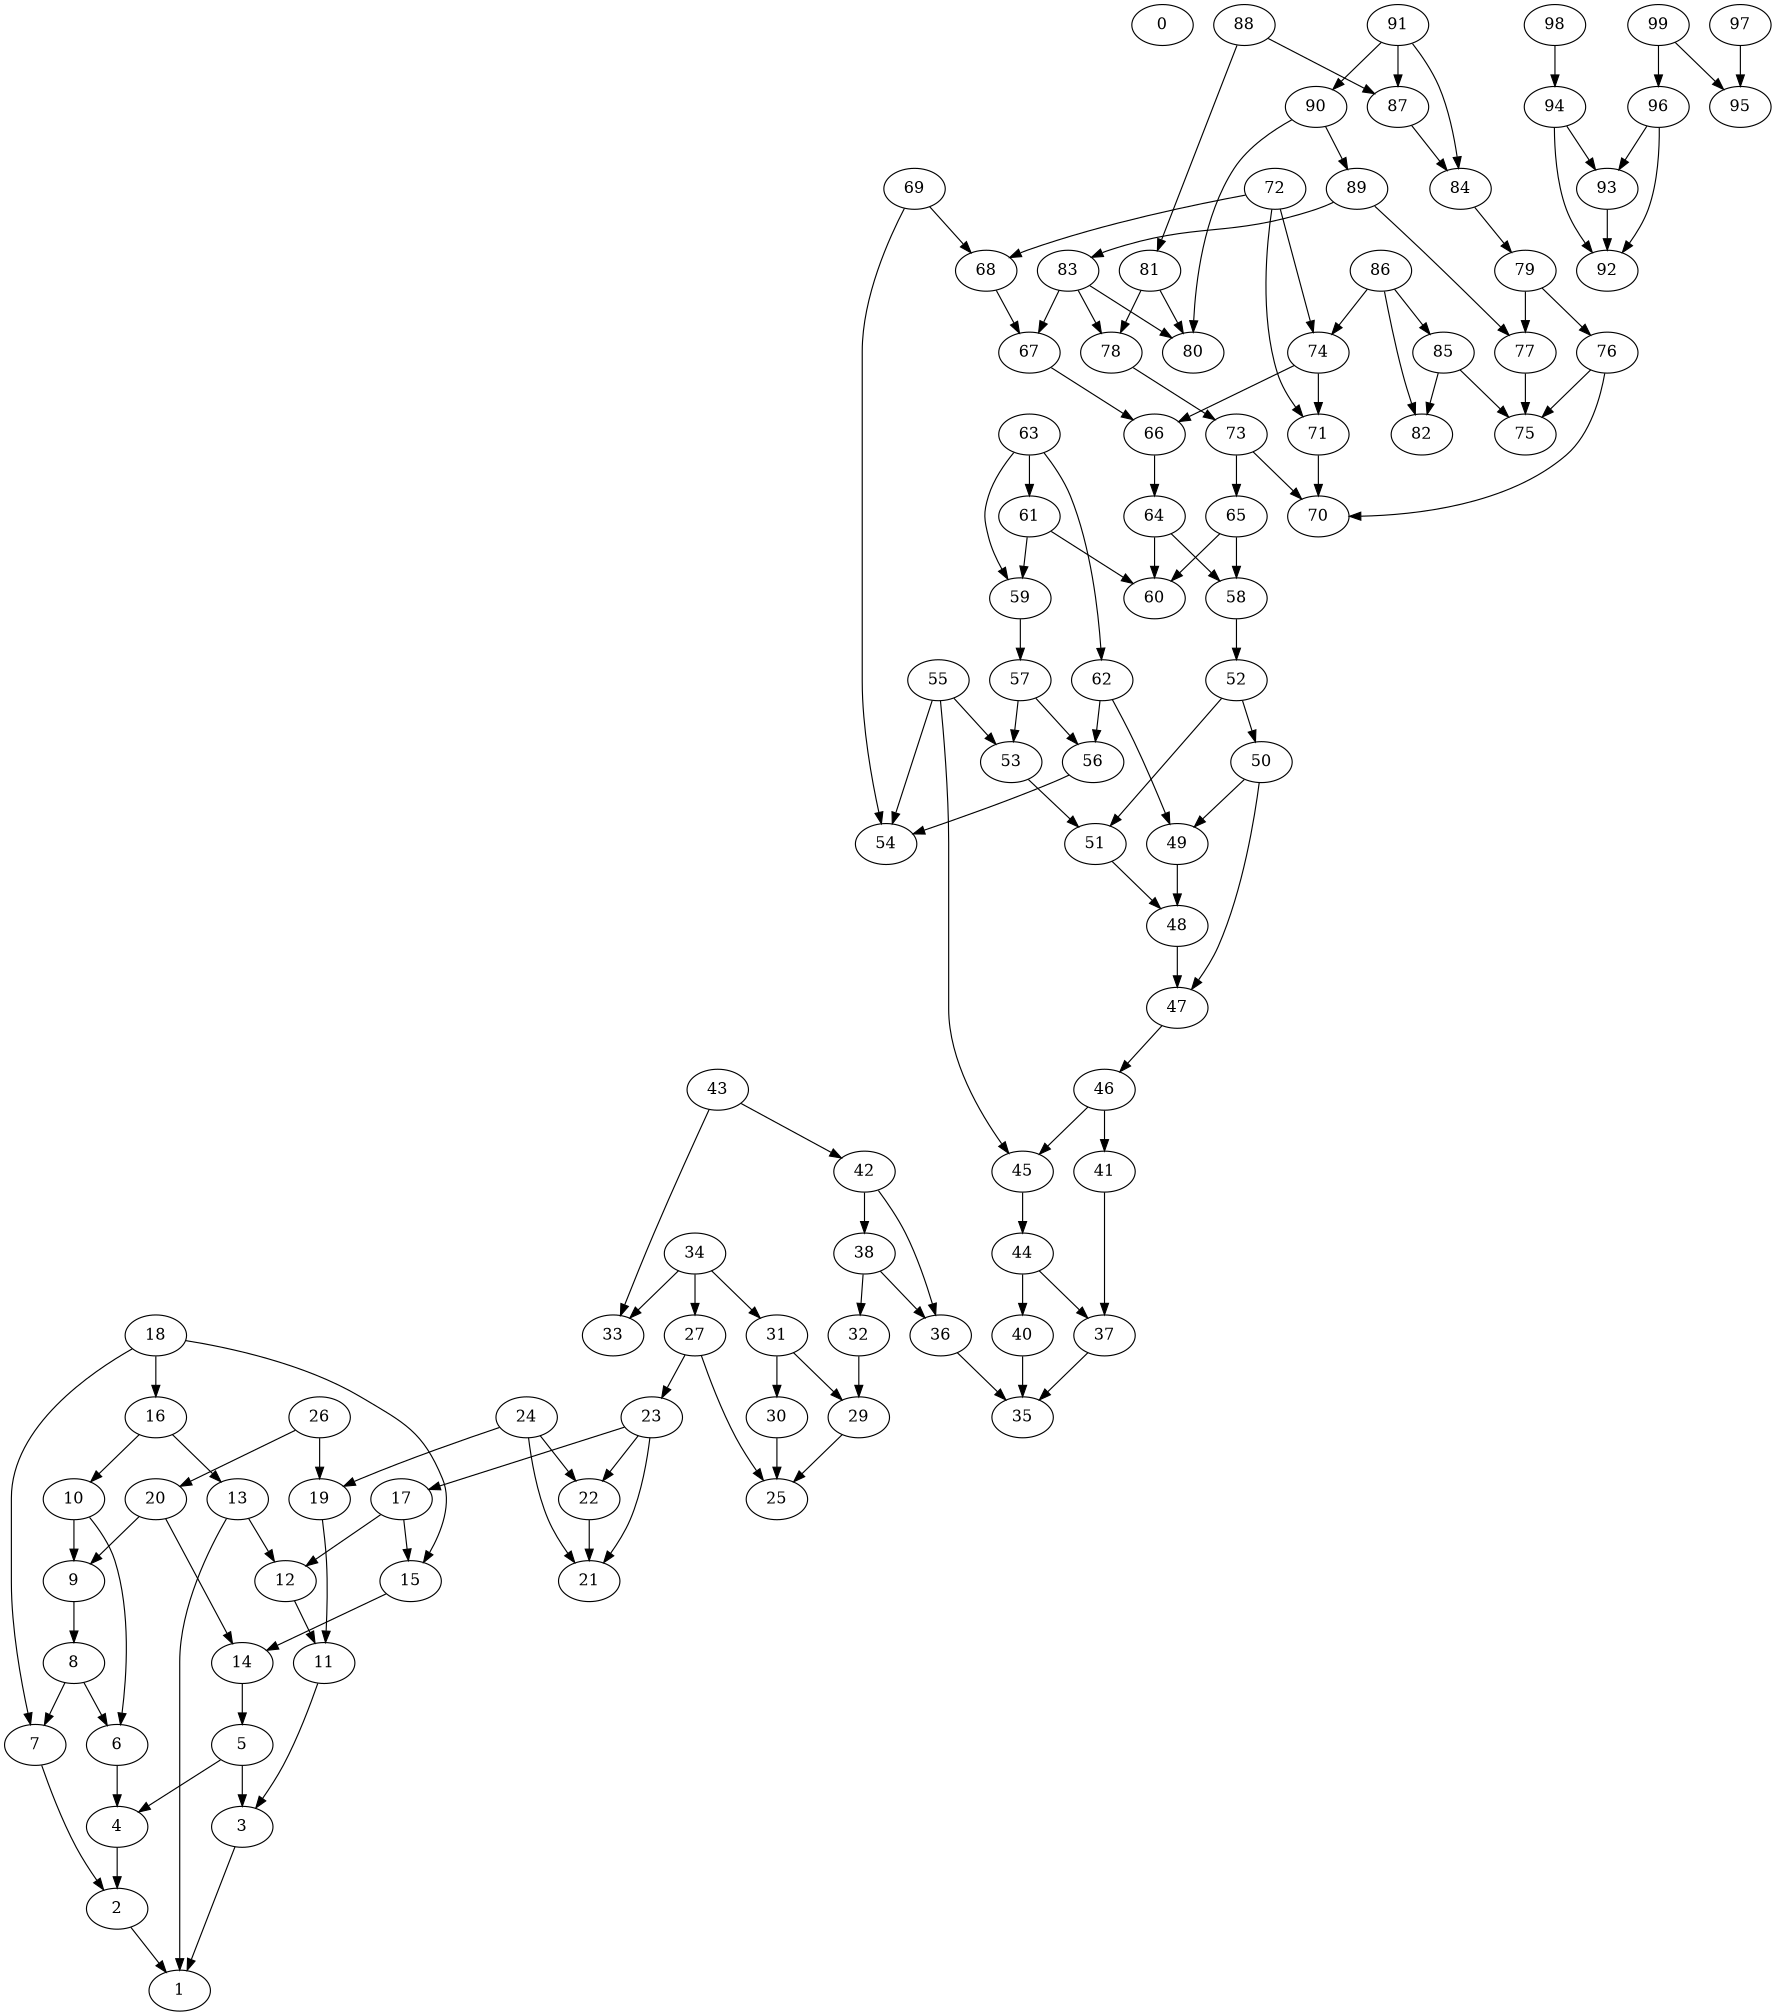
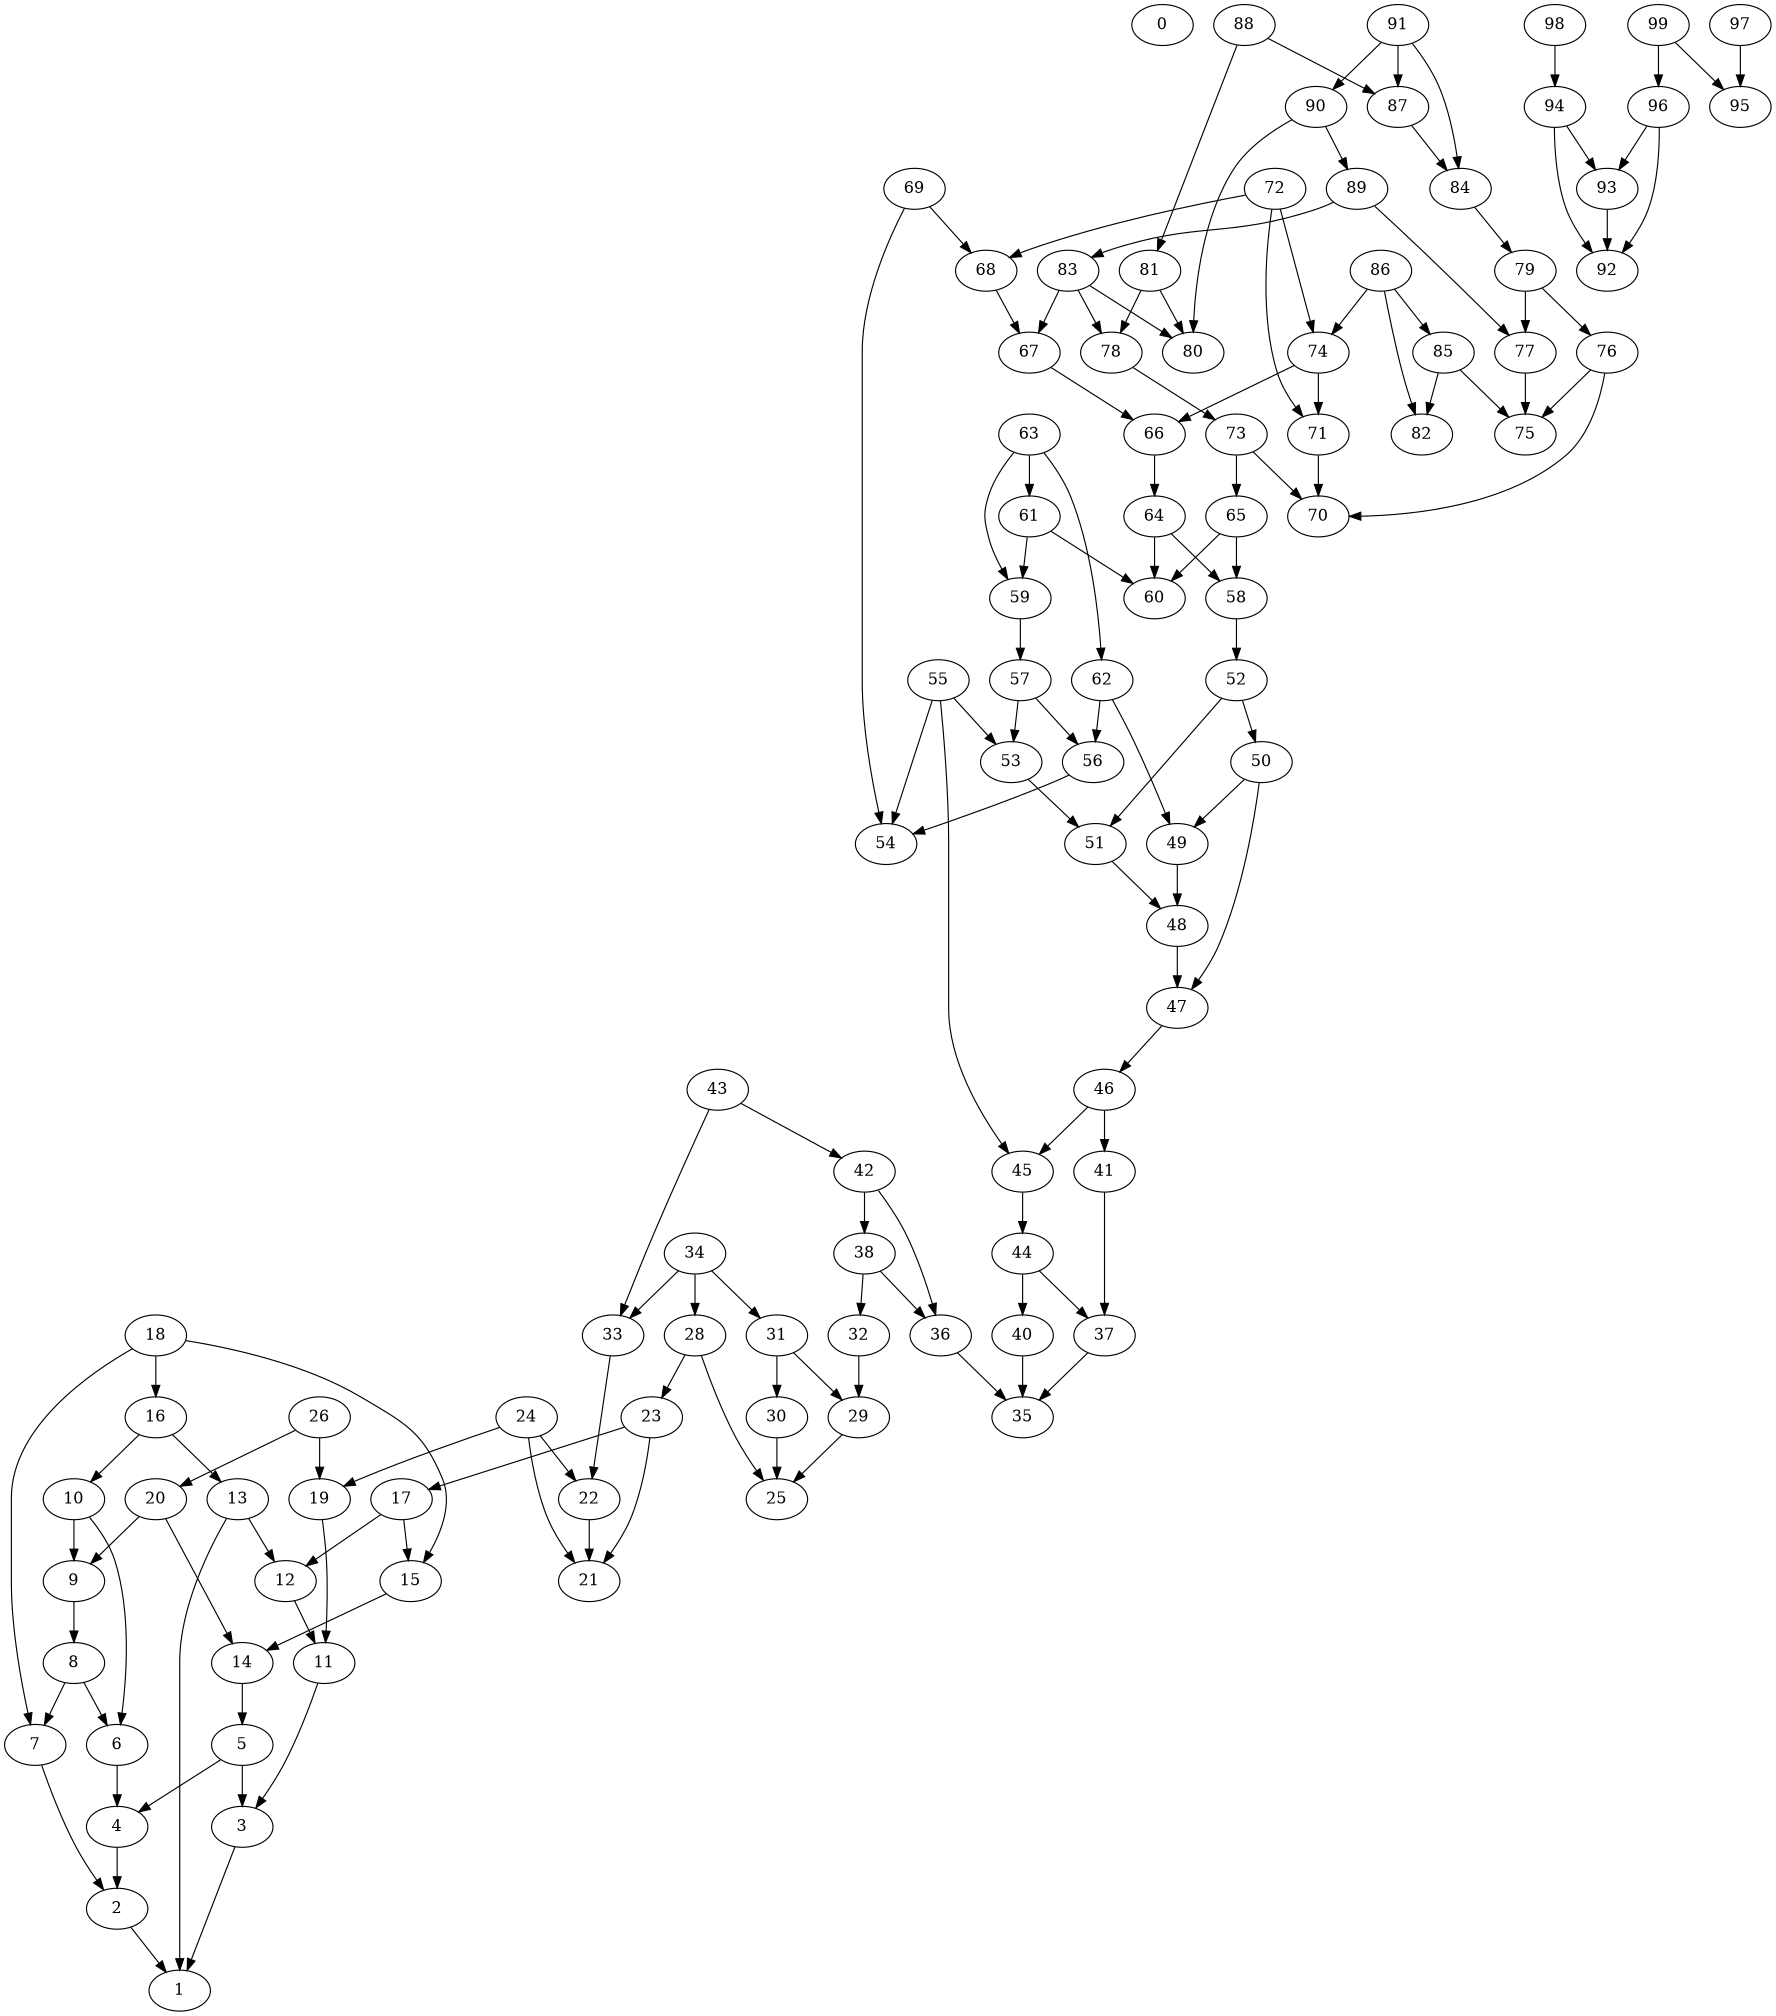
node "27": label "27" -> "28"
edge "23" -> "22": now "33" -> "22"
